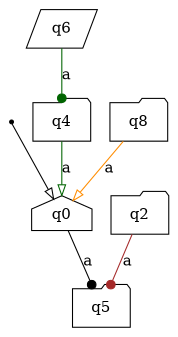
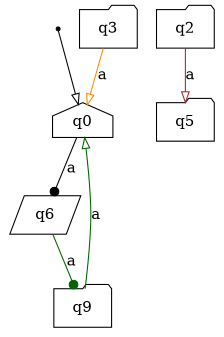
node "q4": label "q4" -> "q9"
node "q8": label "q8" -> "q3"
edge "q0" -> "q5": now "q0" -> "q6"
edge "q2" -> "q5": arrowhead dot -> onormal
